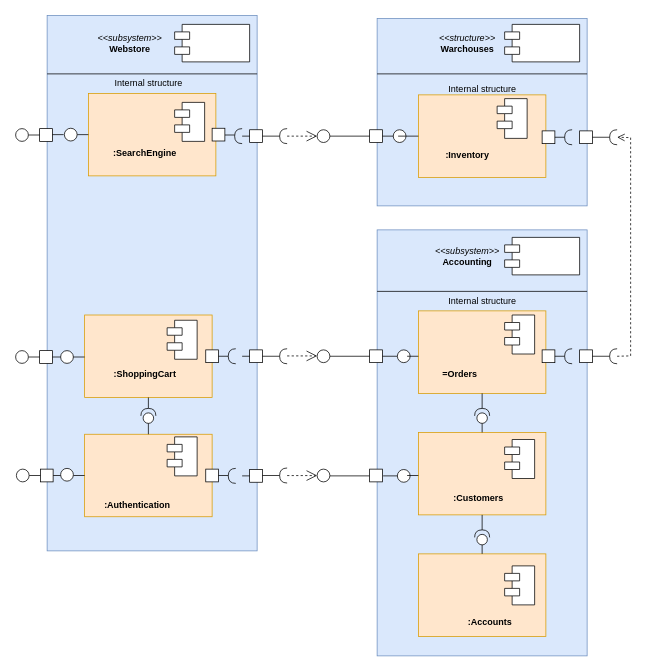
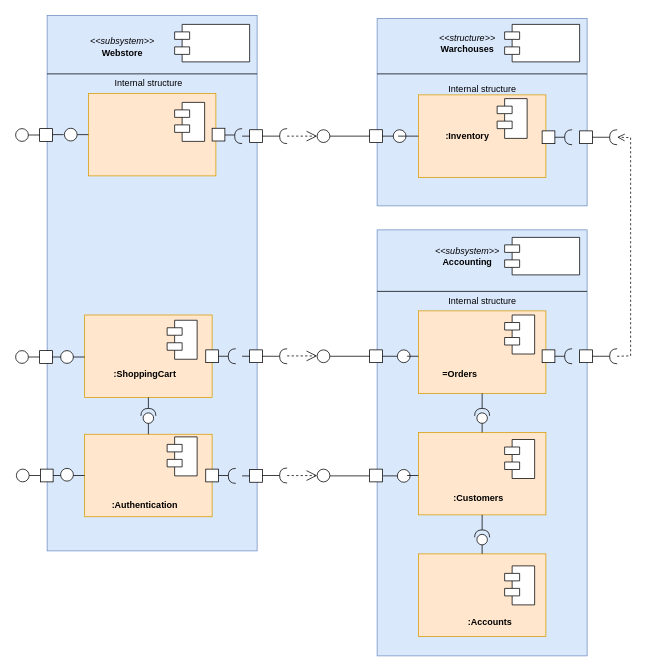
node "<<subsystem>>Webstore": moved (129, 43) -> (122, 47)
node ":SearchEngine": removed
node ":Inventory": moved (467, 155) -> (467, 136)
node ":Authentication": moved (137, 505) -> (144, 505)
